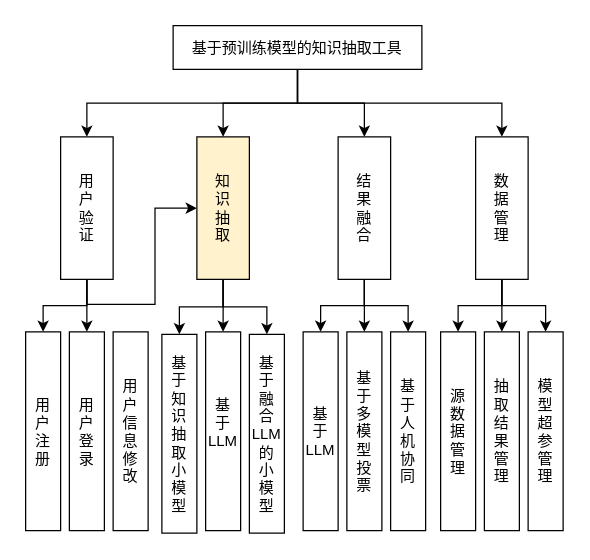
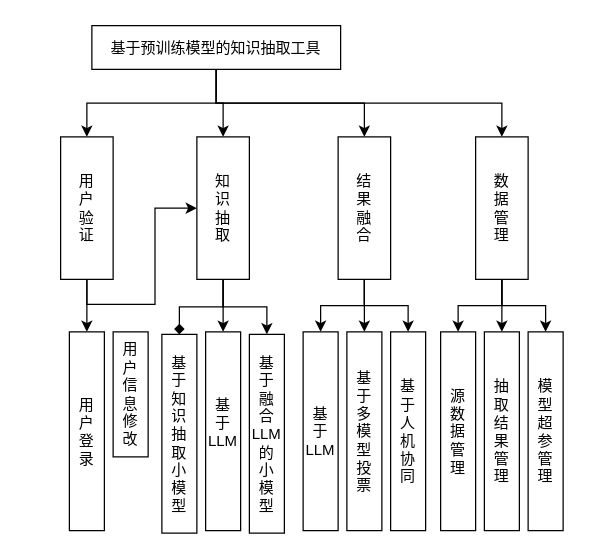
node "基于预训练模型的知识抽取工具": moved (298, 48) -> (216, 48)
node "知 识 抽 取": fillcolor #fff2cc -> #ffffff
edge "用 户 验 证" -> "用 户 注 册": removed
edge "知 识 抽 取" -> "基 于 知 识 抽 取 小 模 型": arrowhead classic -> diamond
node "用 户 注 册": removed
node "用 户 信 息 修 改": size 35x199 -> 35x125
